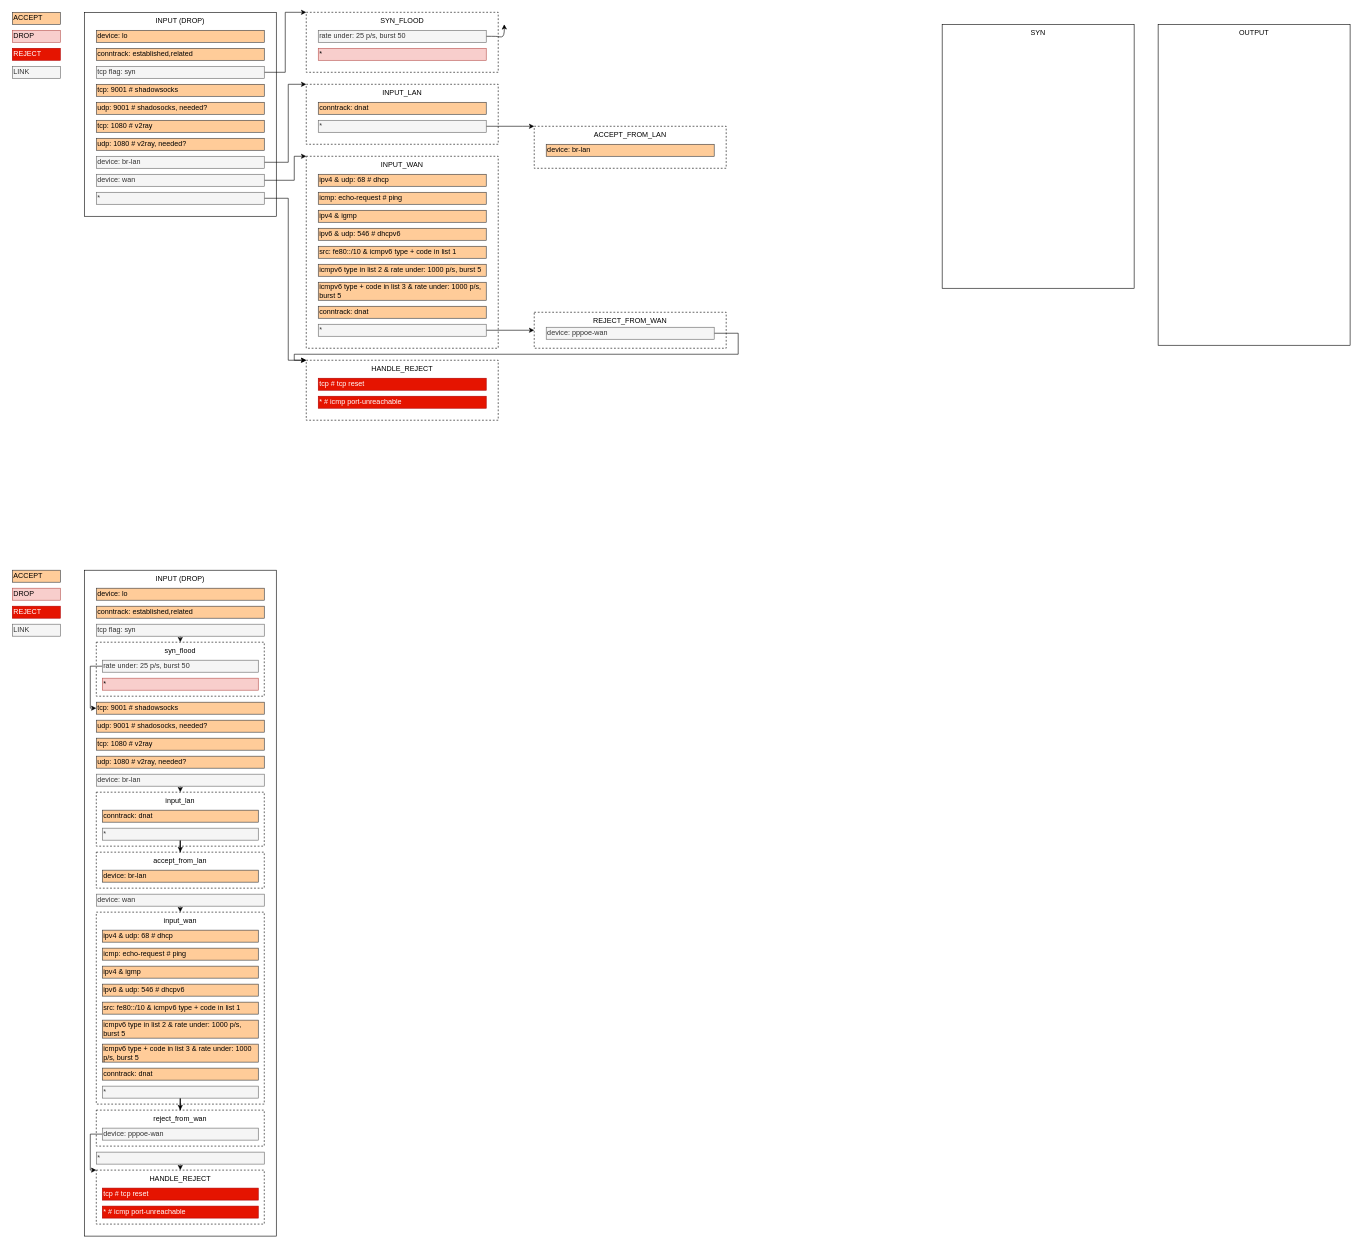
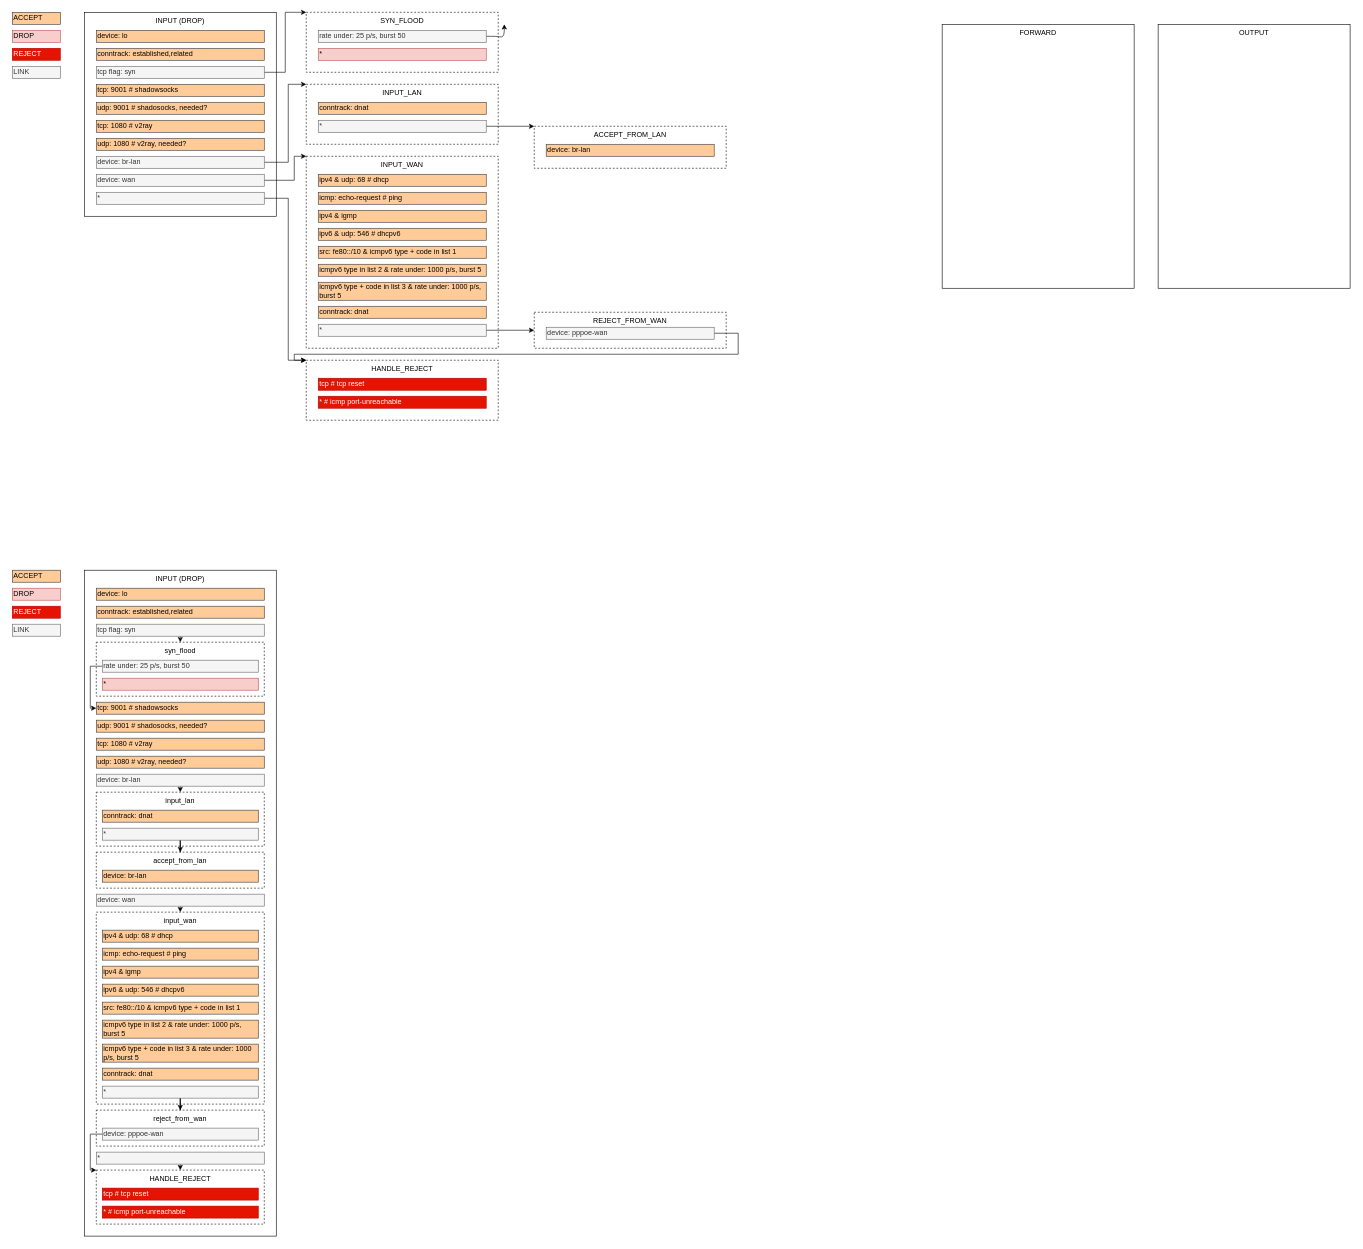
node "SYN": label "SYN" -> "FORWARD"
node "OUTPUT": size 192x321 -> 192x264
